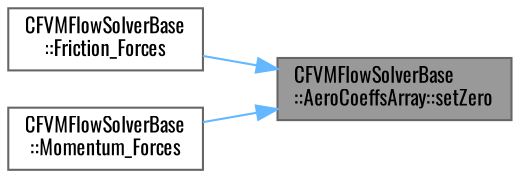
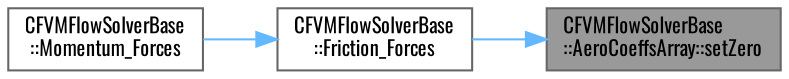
edge "CFVMFlowSolverBase ::Momentum_Forces" -> "CFVMFlowSolverBase ::AeroCoeffsArray::setZero": now "CFVMFlowSolverBase ::Momentum_Forces" -> "CFVMFlowSolverBase ::Friction_Forces"
